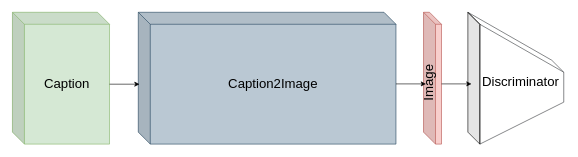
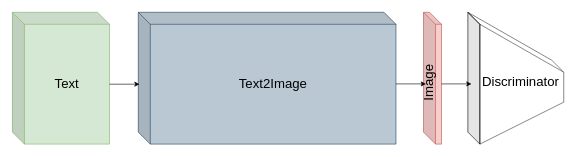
node "Caption": label "Caption" -> "Text"
node "Caption2Image": label "Caption2Image" -> "Text2Image"
